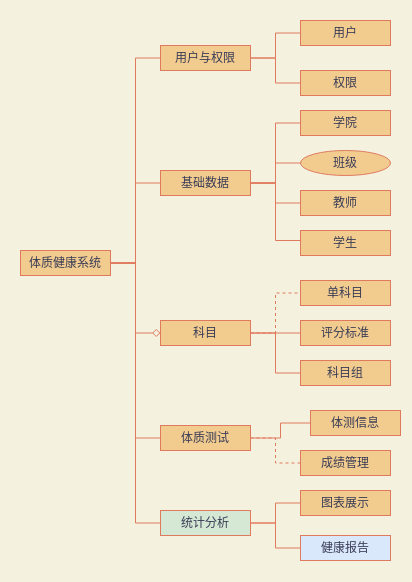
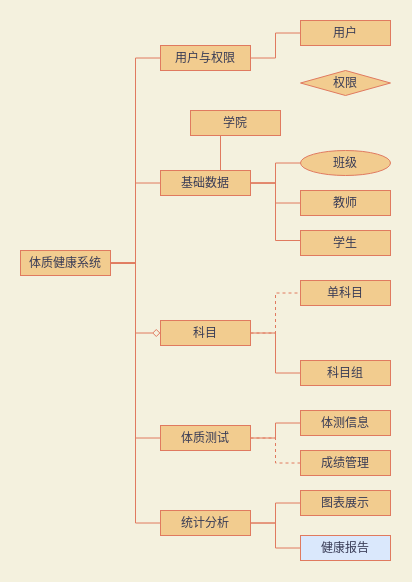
edge "用户与权限" -- "权限": removed
node "权限": shape rectangle -> diamond
node "学院": moved (346, 123) -> (236, 123)
edge "科目" -- "评分标准": removed
node "评分标准": removed
node "体测信息": moved (356, 423) -> (346, 423)
node "统计分析": fillcolor #d5e8d4 -> #f2cc8f
